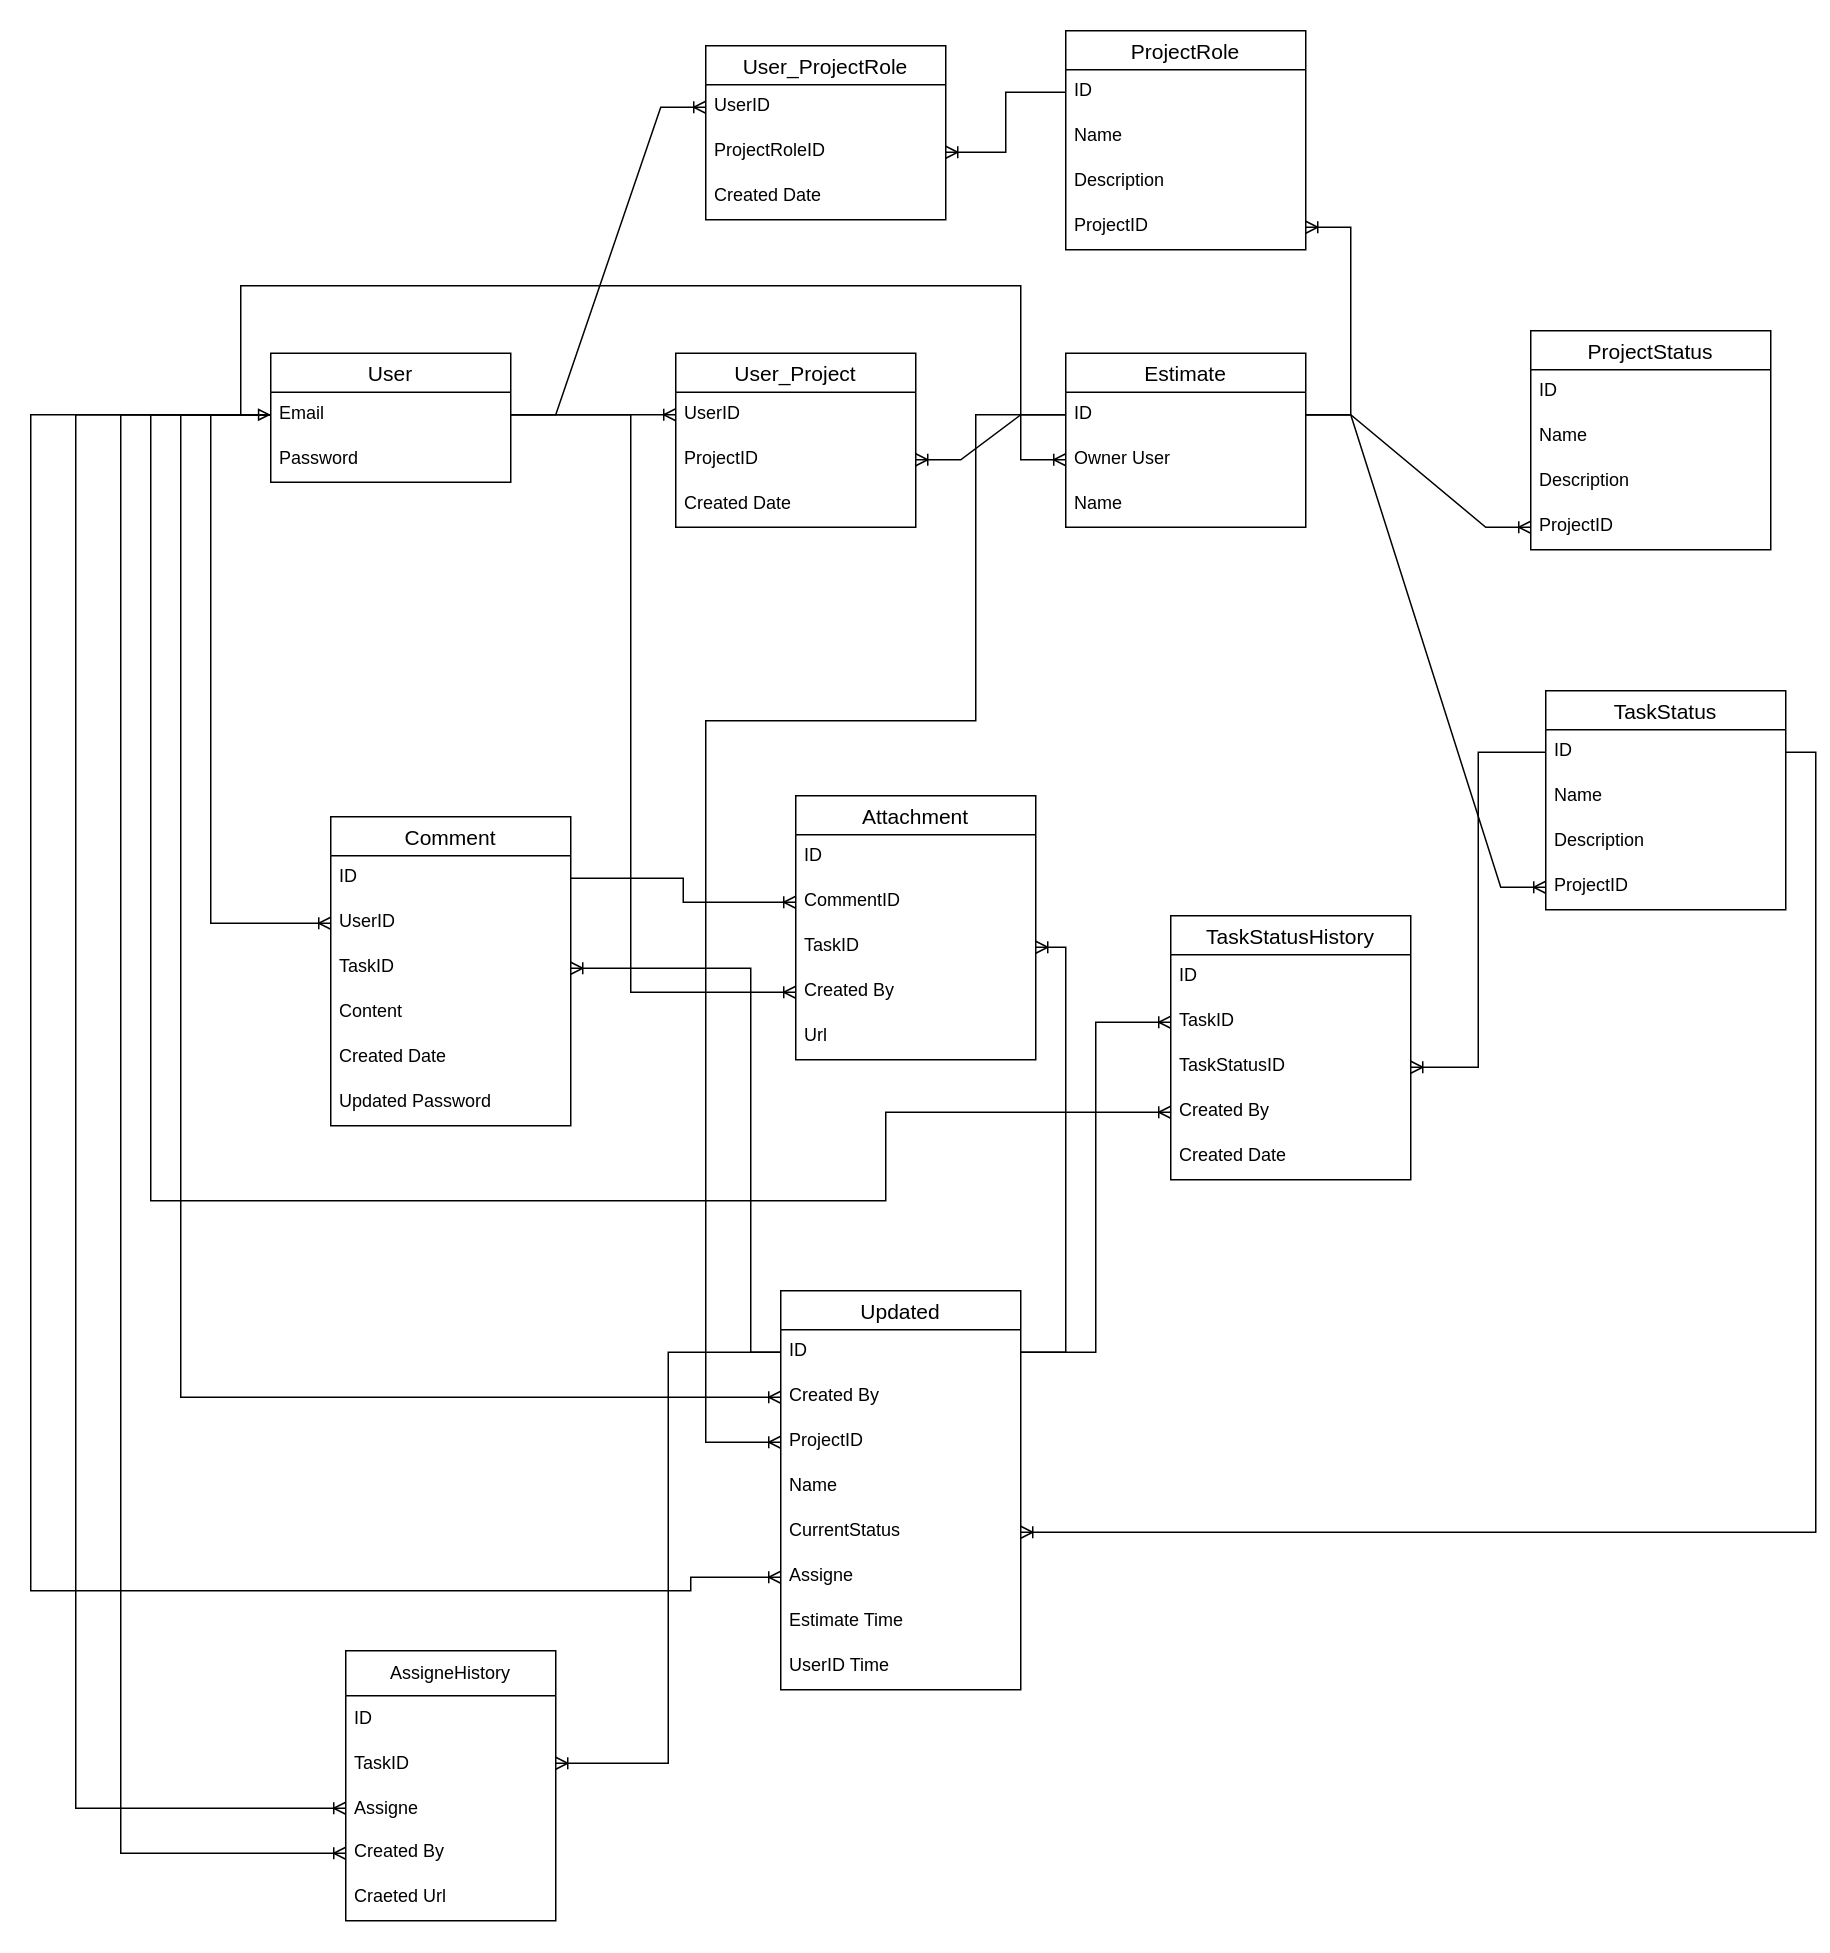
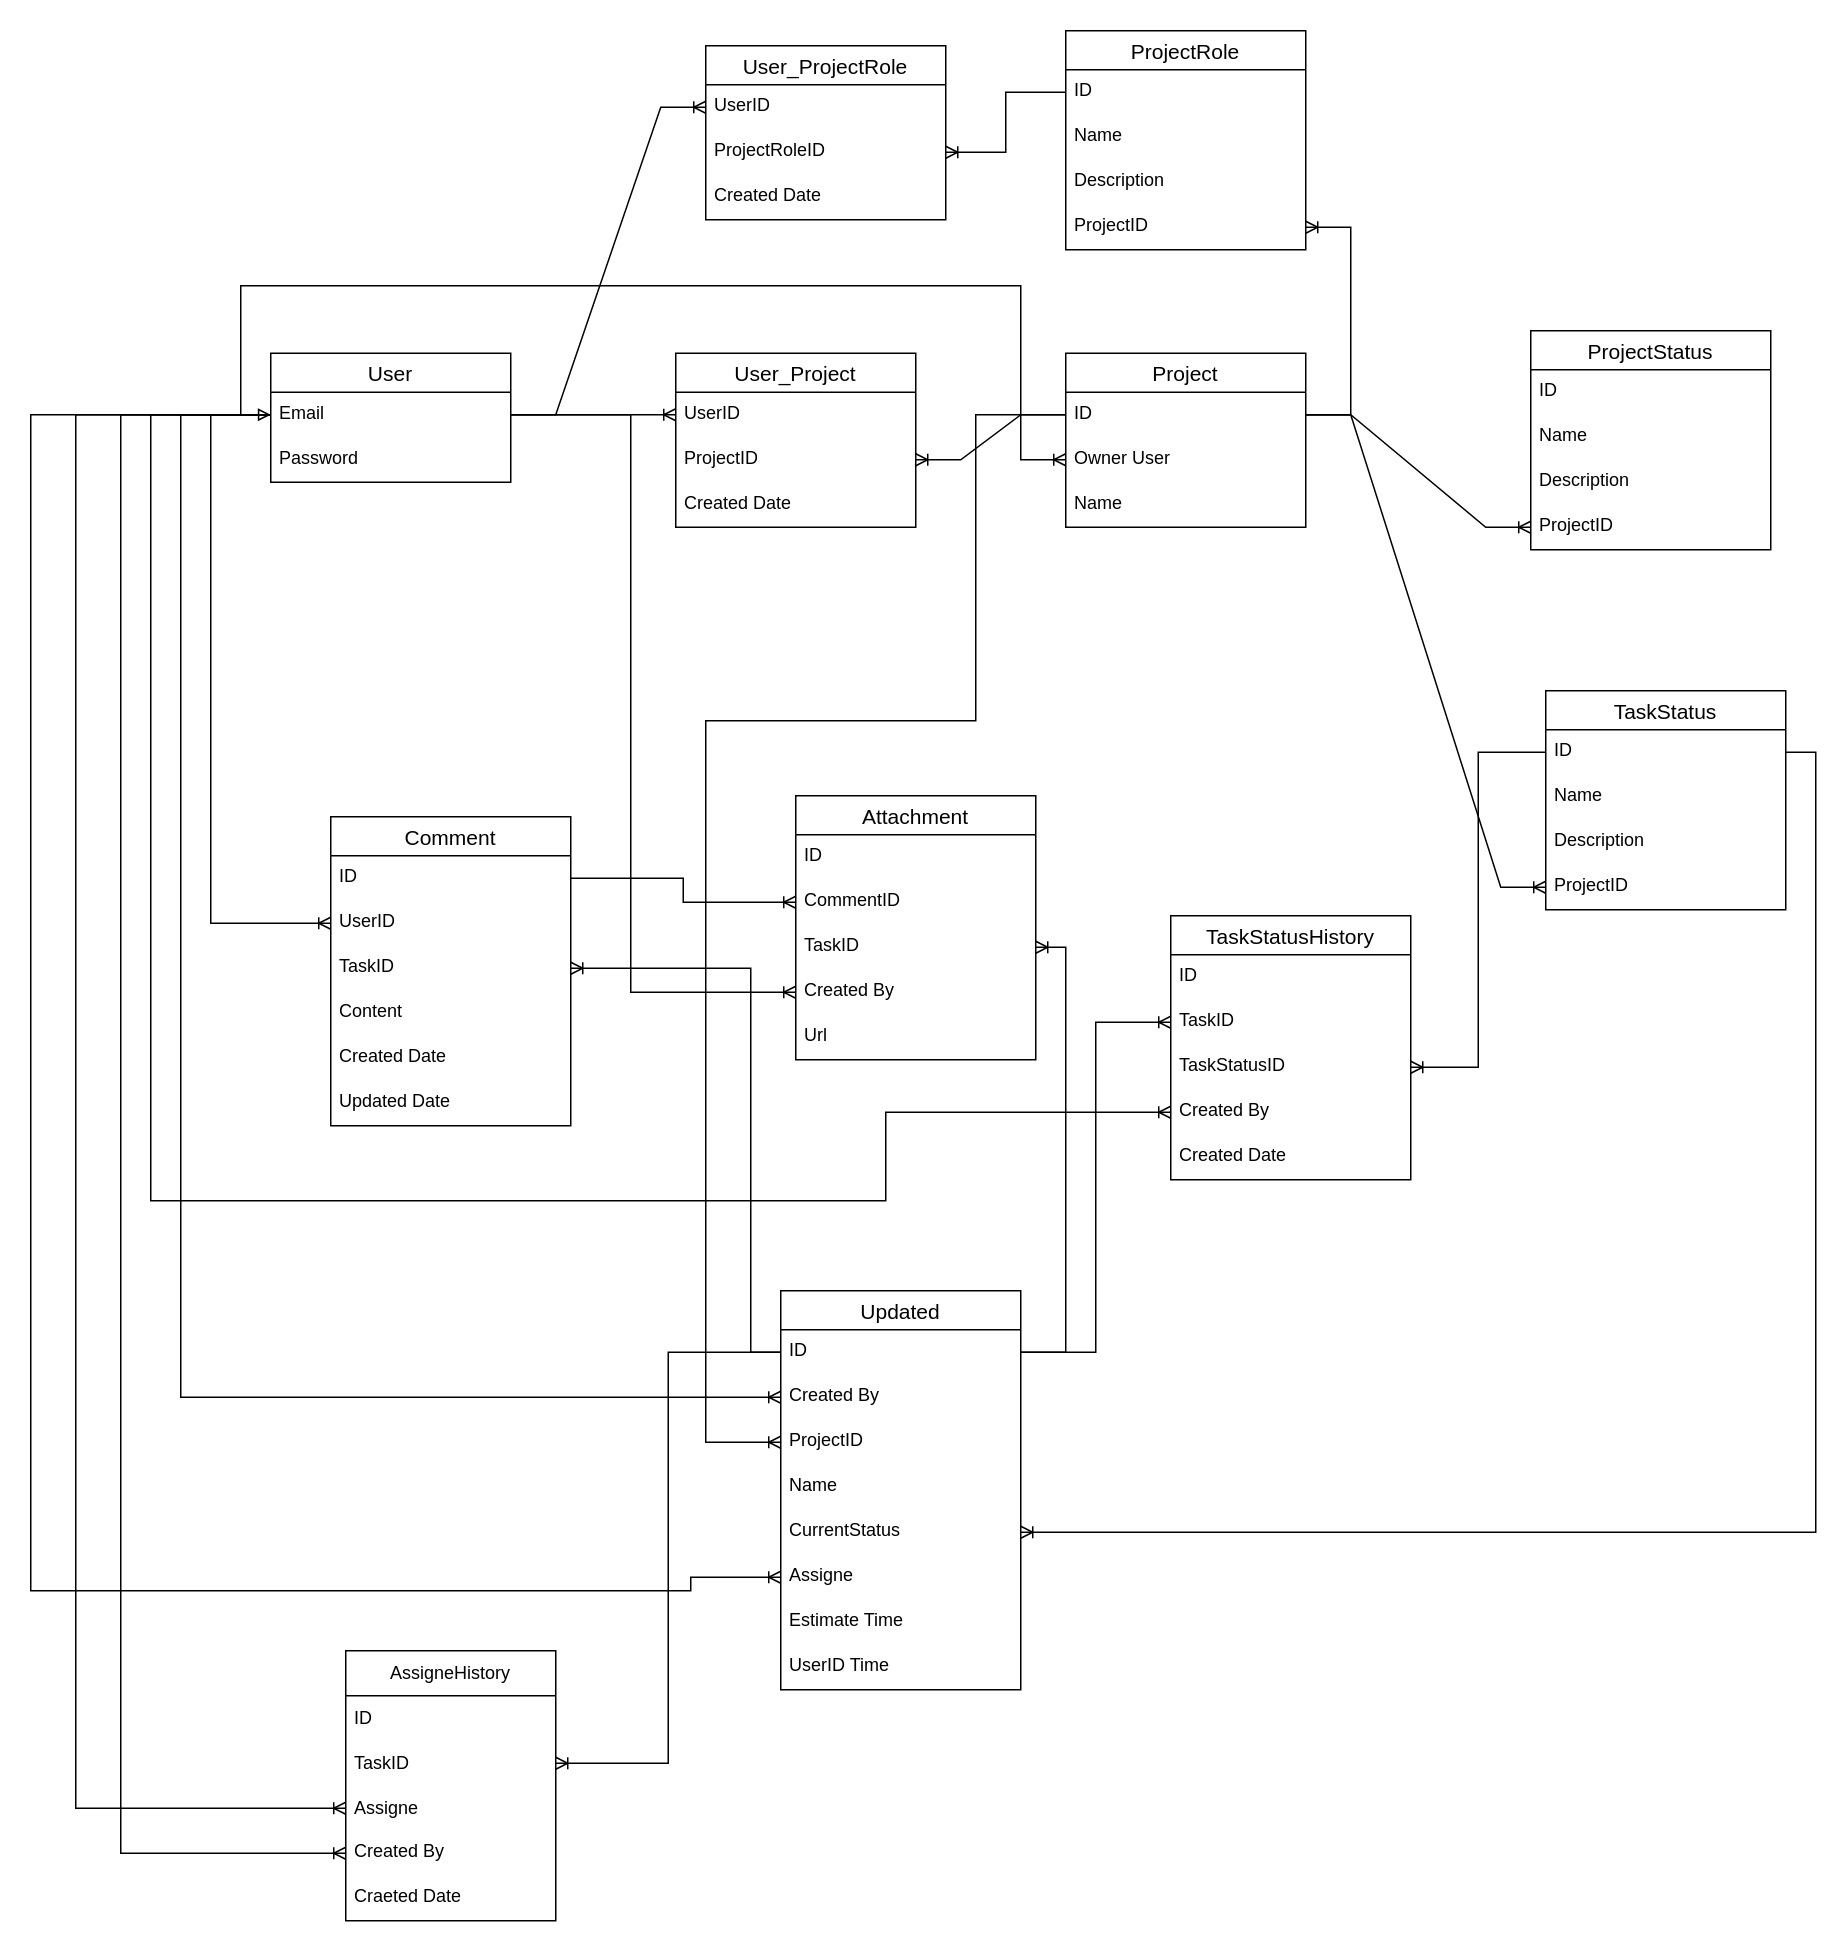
node "Estimate": label "Estimate" -> "Project"
node "Updated Password": label "Updated Password" -> "Updated Date"
node "Craeted Url": label "Craeted Url" -> "Craeted Date"
